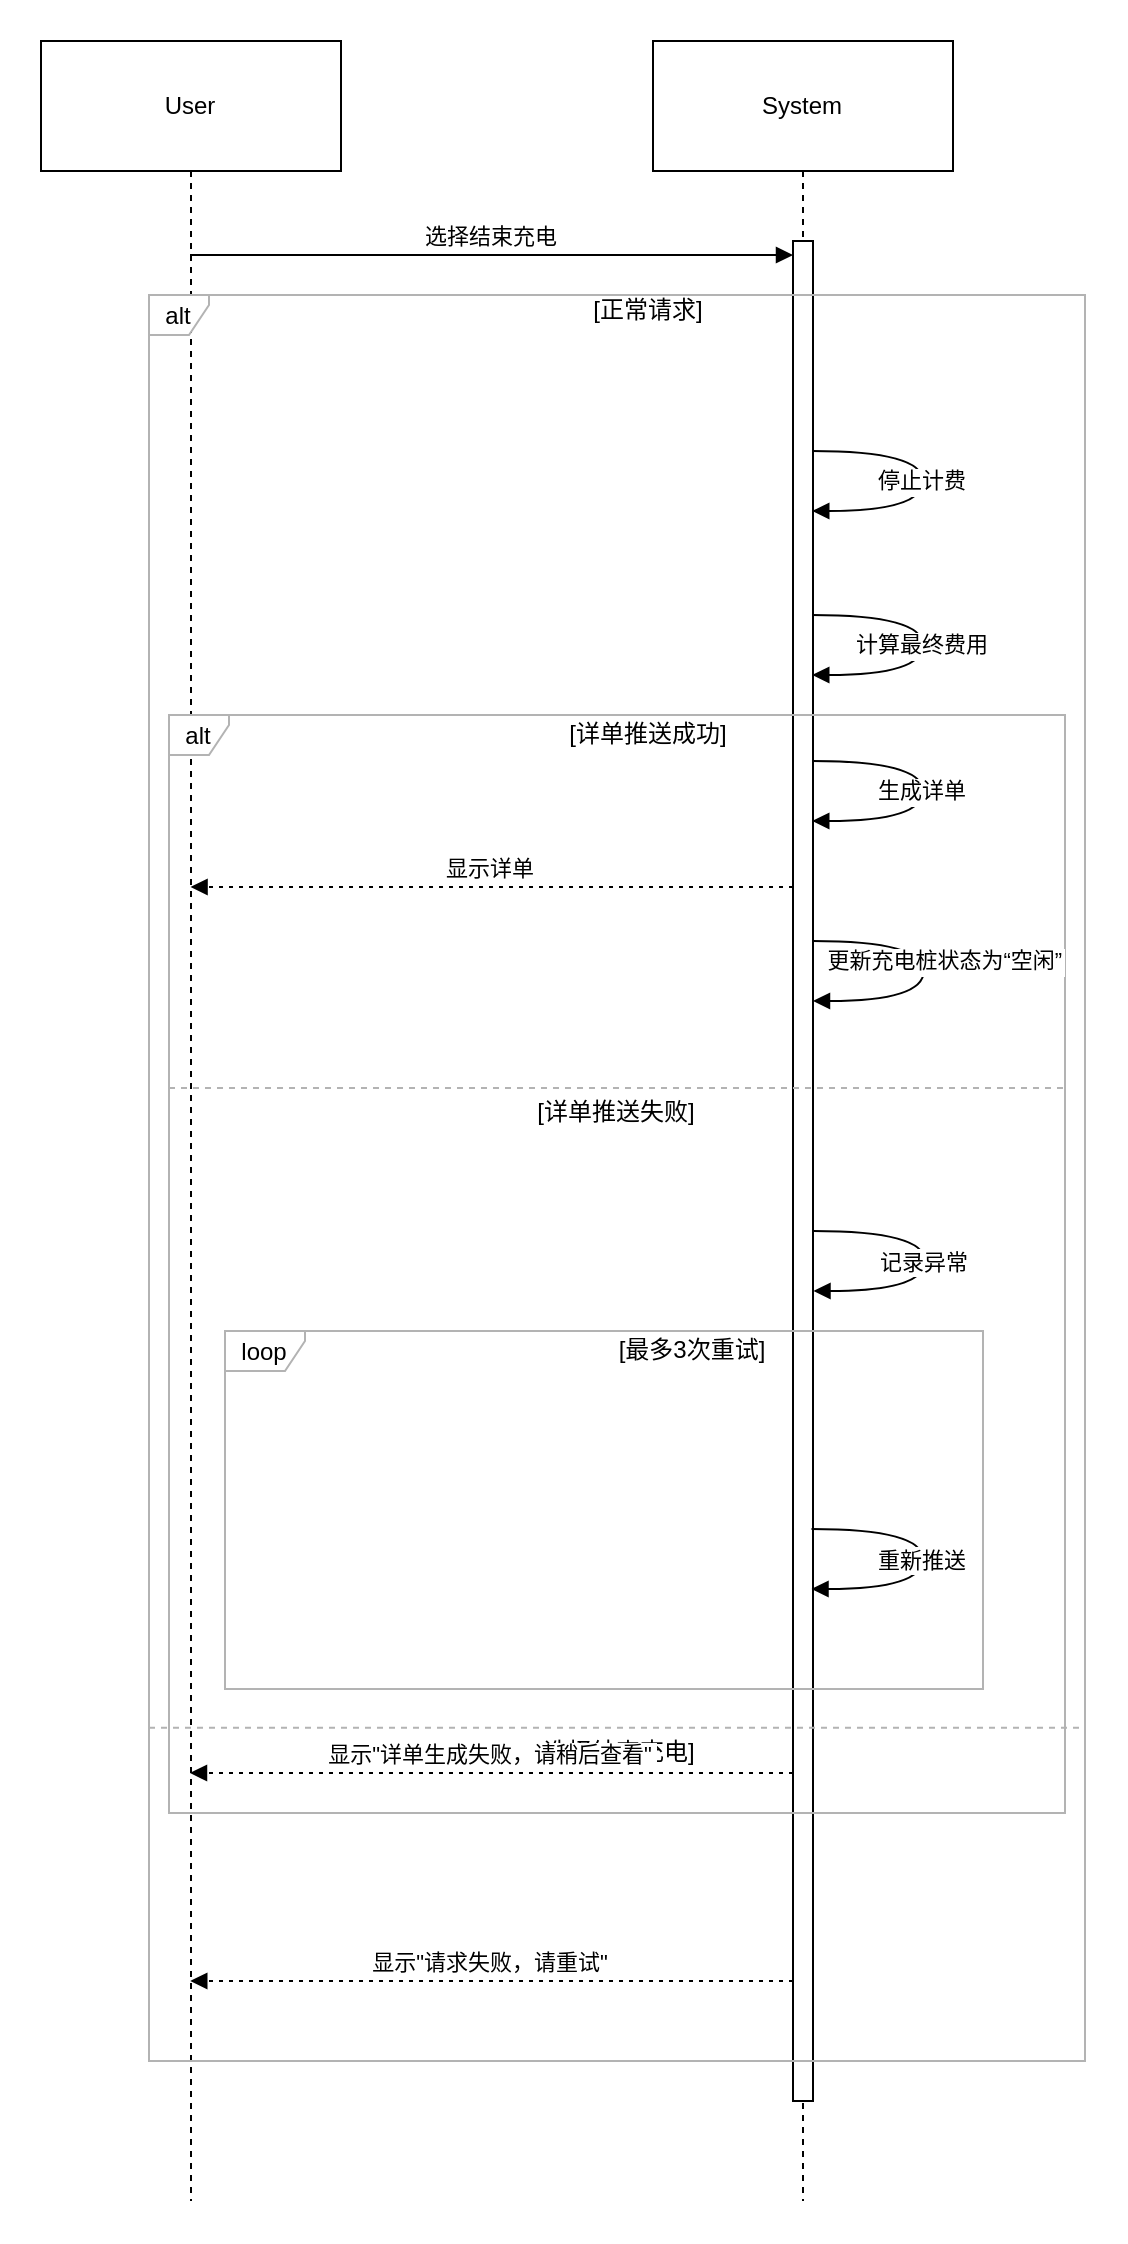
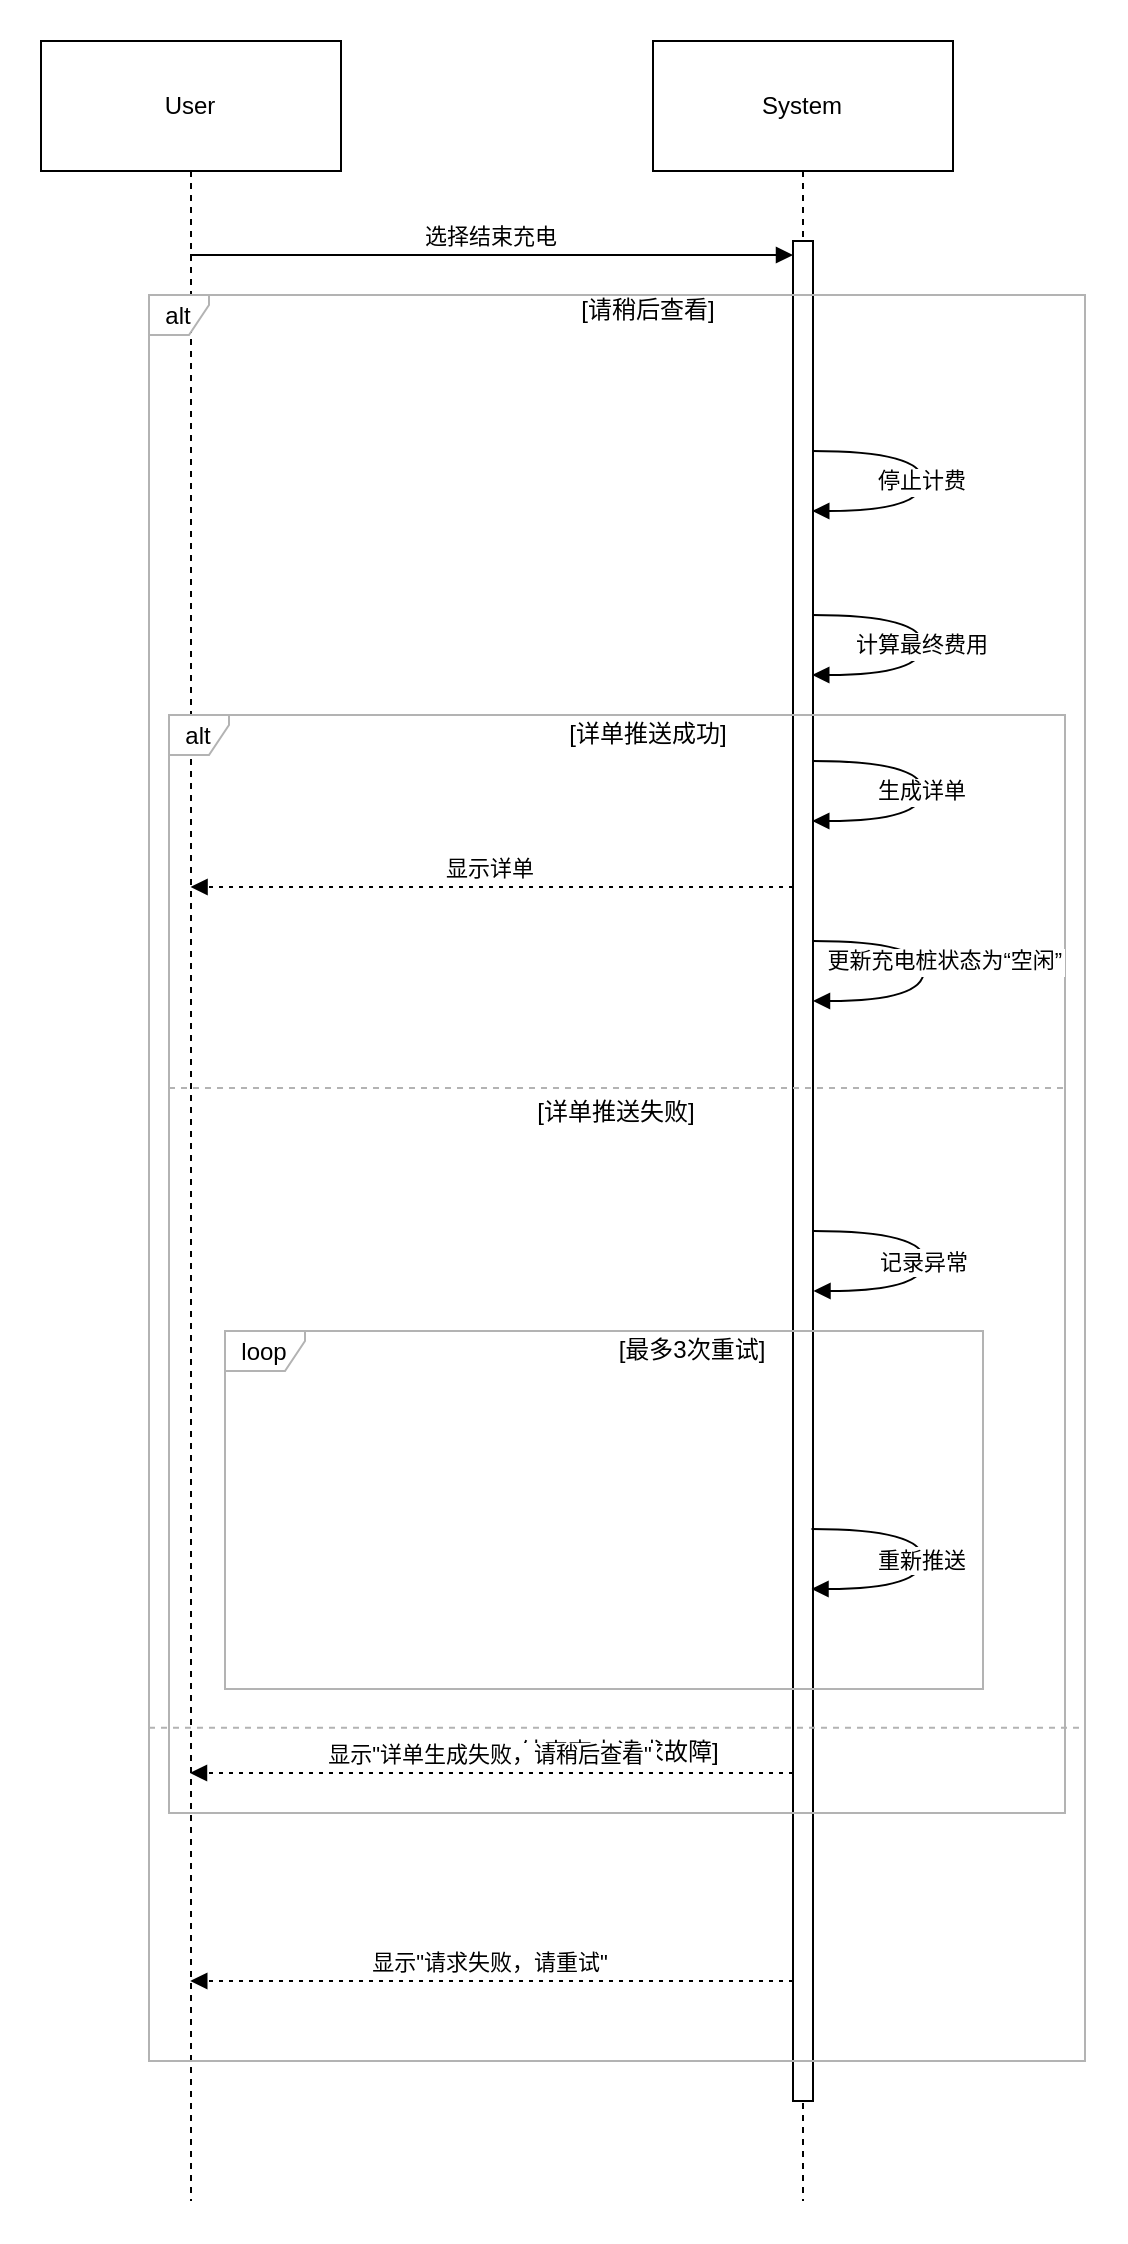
node "[正常请求]": label "[正常请求]" -> "[请稍后查看]"
node "[选择结束充电]": label "[选择结束充电]" -> "[结束充电请求故障]"
